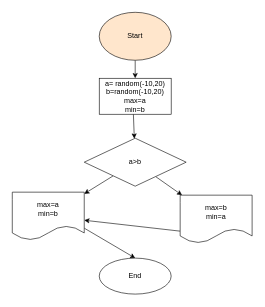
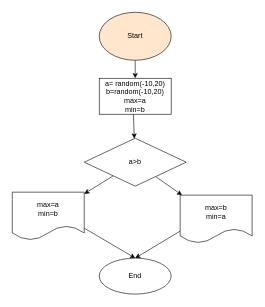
edge "max=b min=a" -> "max=a min=b": now "max=b min=a" -> "End"
